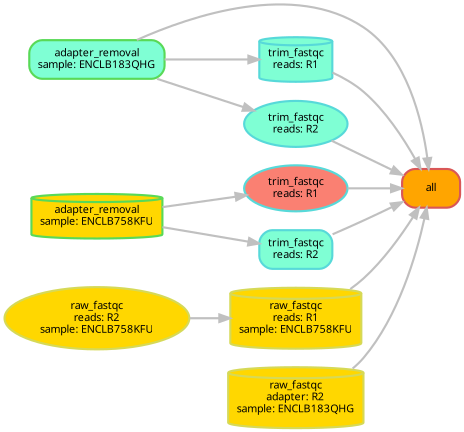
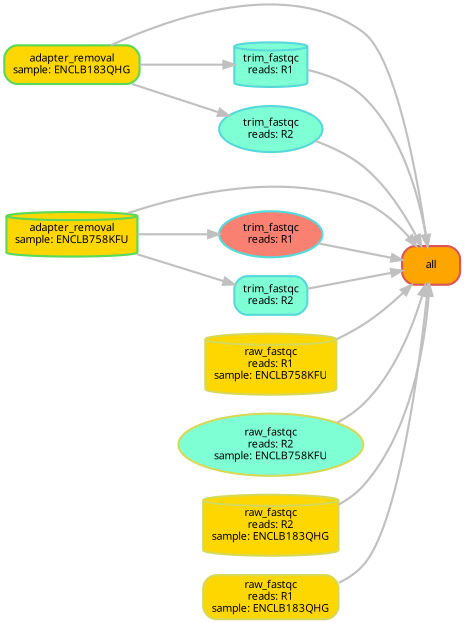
node "adapter_removal sample: ENCLB183QHG": fillcolor aquamarine -> gold
edge "adapter_removal sample: ENCLB758KFU" -> "all": added
node "raw_fastqc reads: R2 sample: ENCLB758KFU": fillcolor gold -> aquamarine
edge "raw_fastqc reads: R2 sample: ENCLB758KFU" -> "raw_fastqc reads: R1 sample: ENCLB758KFU": now "raw_fastqc reads: R2 sample: ENCLB758KFU" -> "all"
node "raw_fastqc adapter: R2 sample: ENCLB183QHG": label "raw_fastqc adapter: R2 sample: ENCLB183QHG" -> "raw_fastqc reads: R2 sample: ENCLB183QHG"
node "raw_fastqc reads: R1 sample: ENCLB183QHG": added
